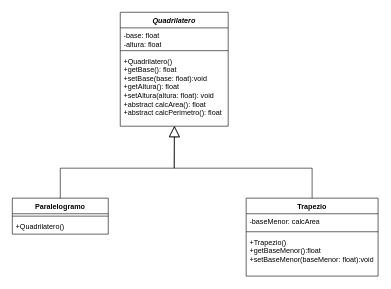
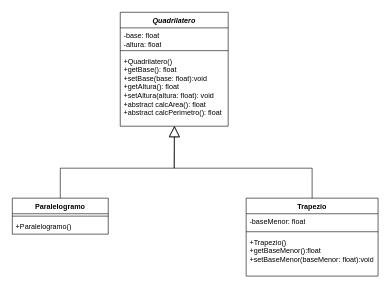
node "-baseMenor: calcArea": label "-baseMenor: calcArea" -> "-baseMenor: float"
node "+Quadrilatero()": label "+Quadrilatero()" -> "+Paralelogramo()"
